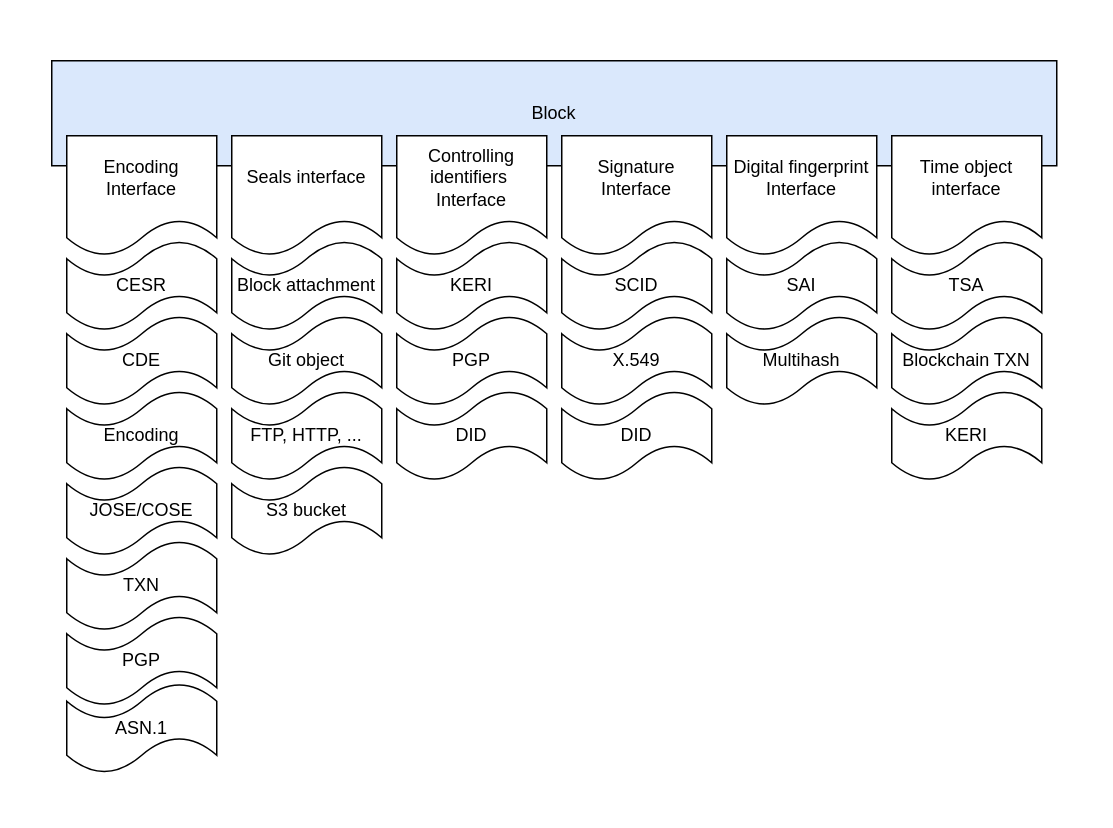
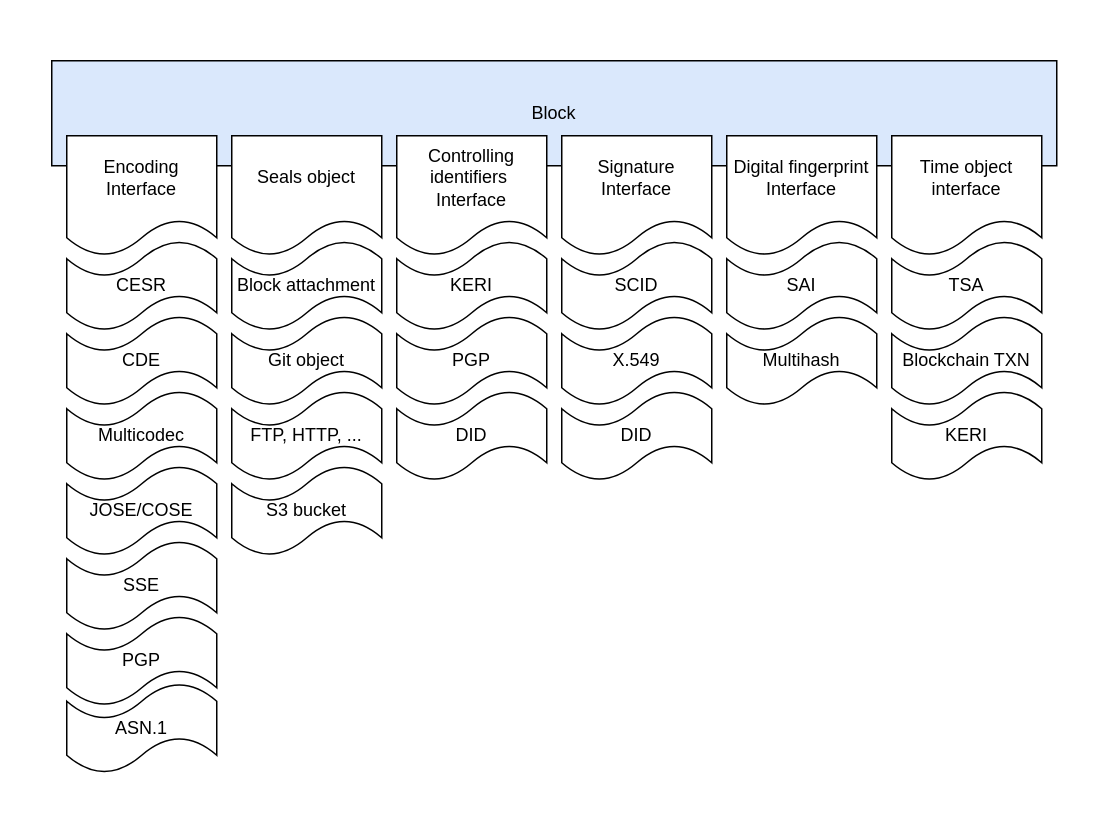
node "Seals interface": label "Seals interface" -> "Seals object"
node "Encoding": label "Encoding" -> "Multicodec"
node "TXN": label "TXN" -> "SSE"
